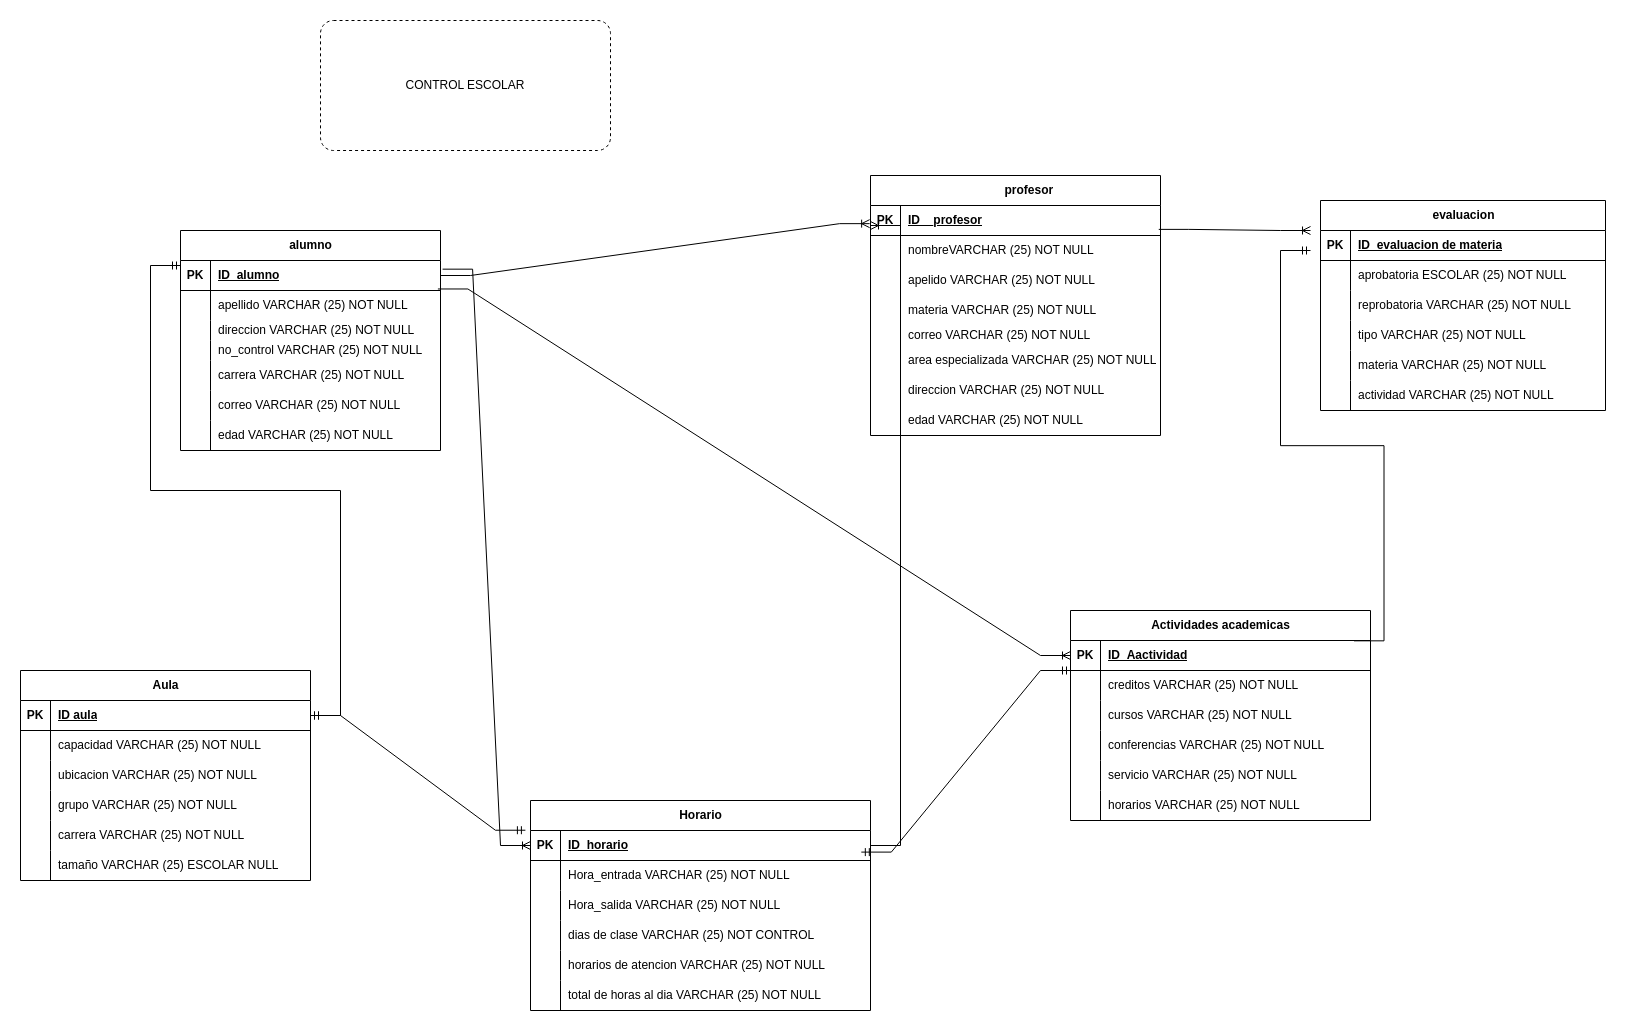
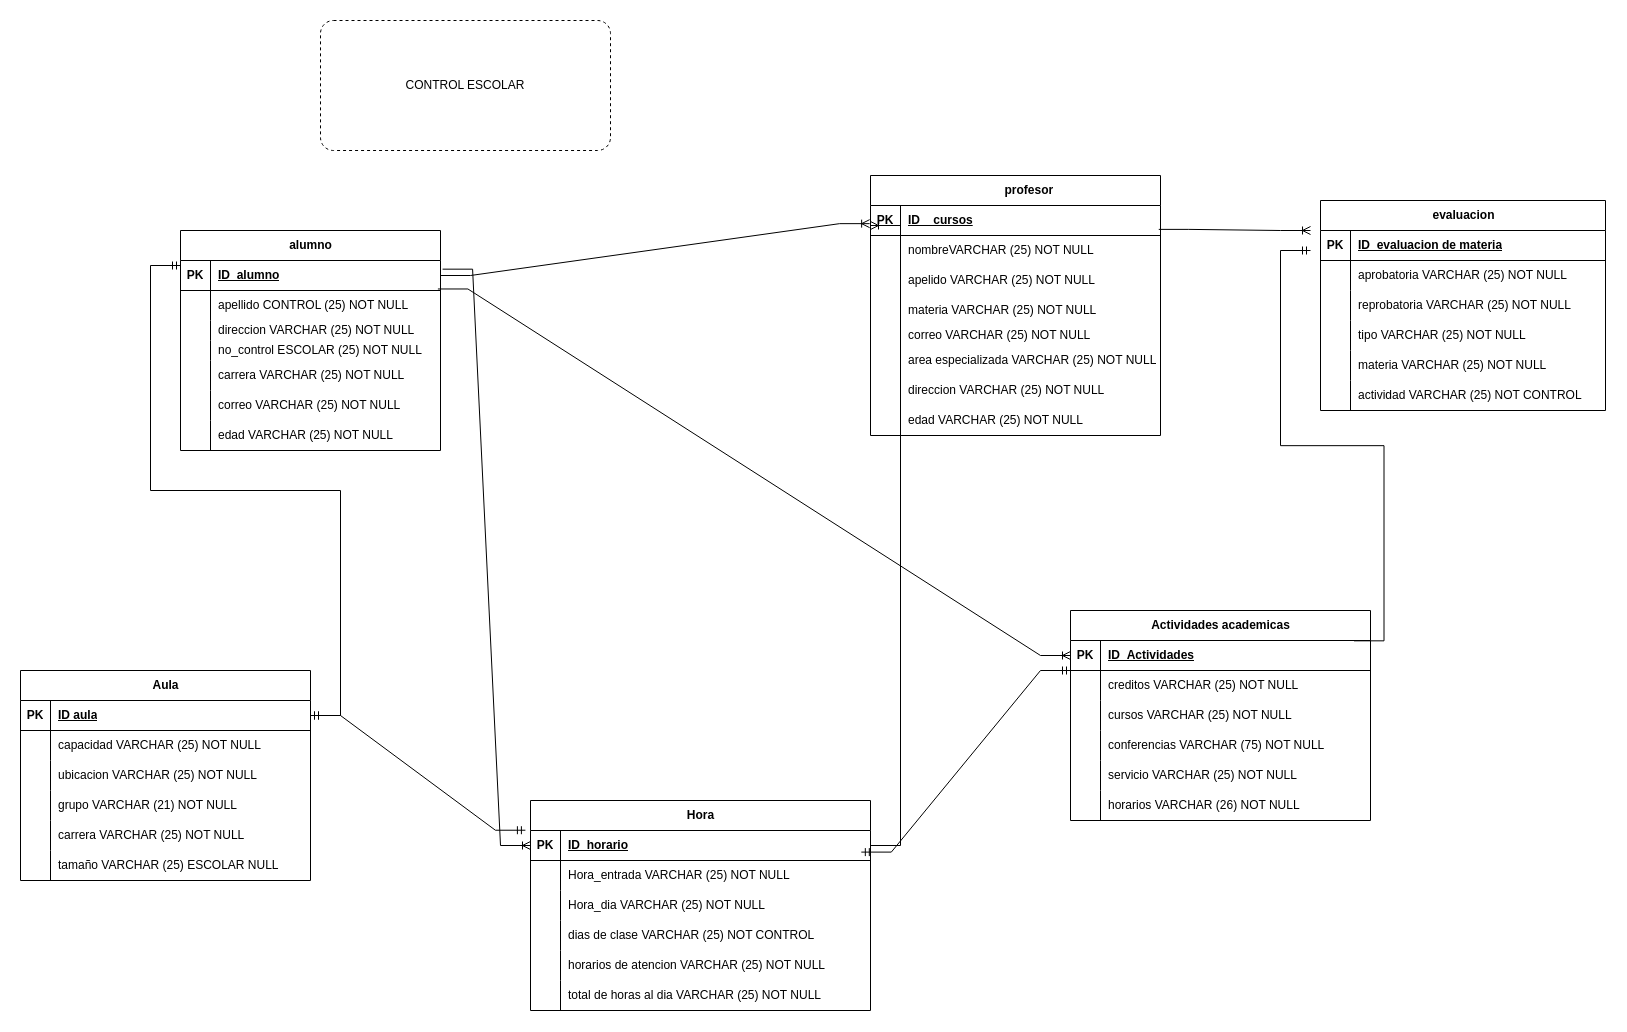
node "ID__profesor": label "ID__profesor" -> "ID__cursos"
node "aprobatoria ESCOLAR (25) NOT NULL": label "aprobatoria ESCOLAR (25) NOT NULL" -> "aprobatoria VARCHAR (25) NOT NULL"
node "apellido VARCHAR (25) NOT NULL": label "apellido VARCHAR (25) NOT NULL" -> "apellido CONTROL (25) NOT NULL"
node "no_control VARCHAR (25) NOT NULL": label "no_control VARCHAR (25) NOT NULL" -> "no_control ESCOLAR (25) NOT NULL"
node "actividad VARCHAR (25) NOT NULL": label "actividad VARCHAR (25) NOT NULL" -> "actividad VARCHAR (25) NOT CONTROL"
node "ID_Aactividad": label "ID_Aactividad" -> "ID_Actividades"
node "conferencias VARCHAR (25) NOT NULL": label "conferencias VARCHAR (25) NOT NULL" -> "conferencias VARCHAR (75) NOT NULL"
node "grupo VARCHAR (25) NOT NULL": label "grupo VARCHAR (25) NOT NULL" -> "grupo VARCHAR (21) NOT NULL"
node "horarios VARCHAR (25) NOT NULL": label "horarios VARCHAR (25) NOT NULL" -> "horarios VARCHAR (26) NOT NULL"
node "Horario": label "Horario" -> "Hora"
node "Hora_salida VARCHAR (25) NOT NULL": label "Hora_salida VARCHAR (25) NOT NULL" -> "Hora_dia VARCHAR (25) NOT NULL"
